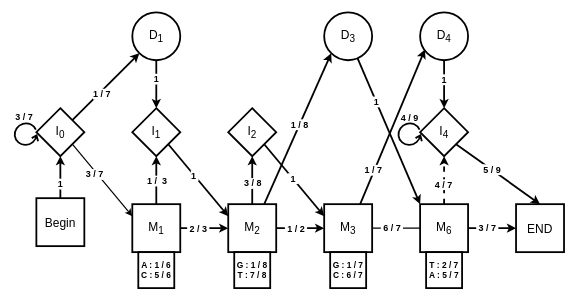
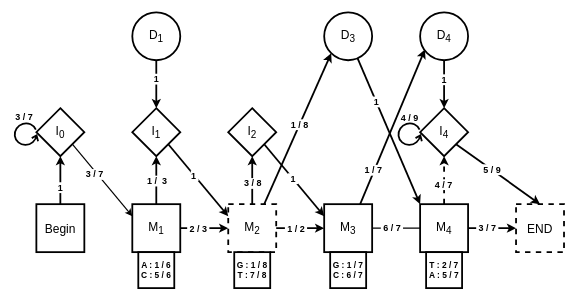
edge "I0" -> "D1": removed, label "1 / 7"
node "Begin": moved (60, 222) -> (60, 228)
node "M2": style solid -> dashed
node "M6": label "M6" -> "M4"
node "END": style solid -> dashed
